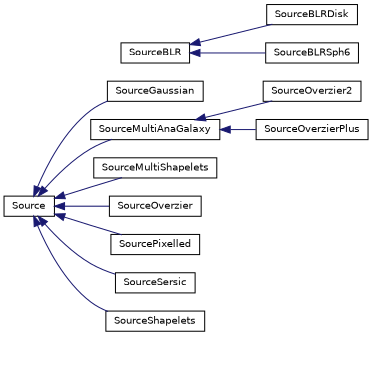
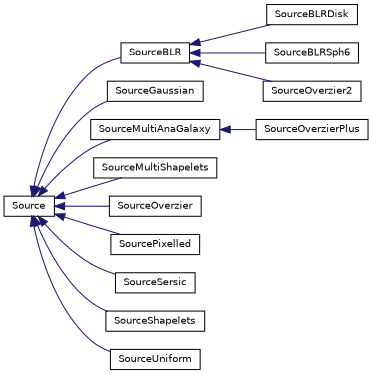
edge "SourceOverzier2" -> "SourceMultiAnaGalaxy": now "SourceOverzier2" -> "SourceBLR"
edge "SourceBLR" -> "Source": added
node "SourceUniform": added
